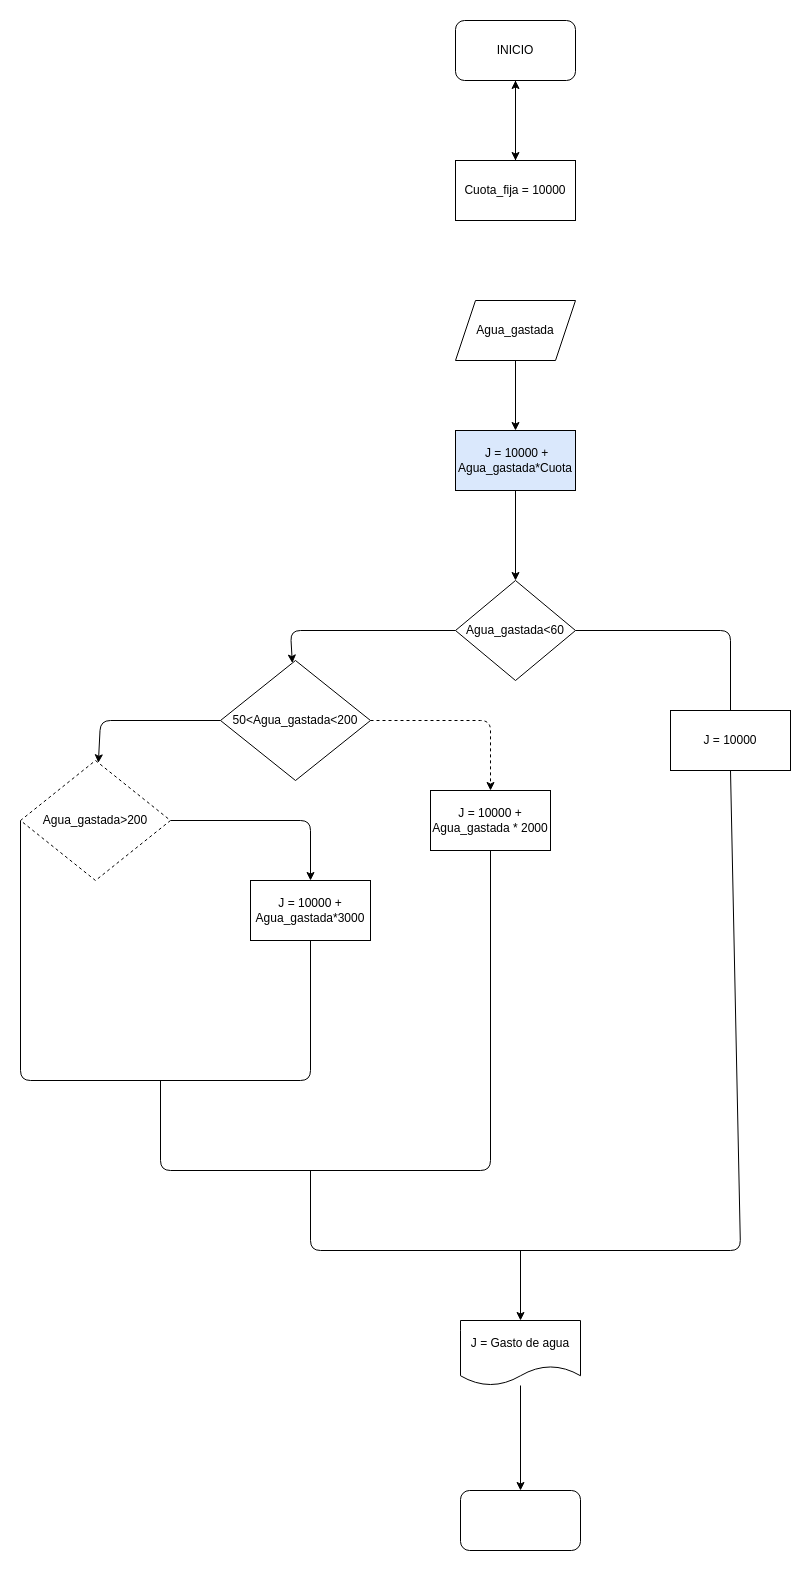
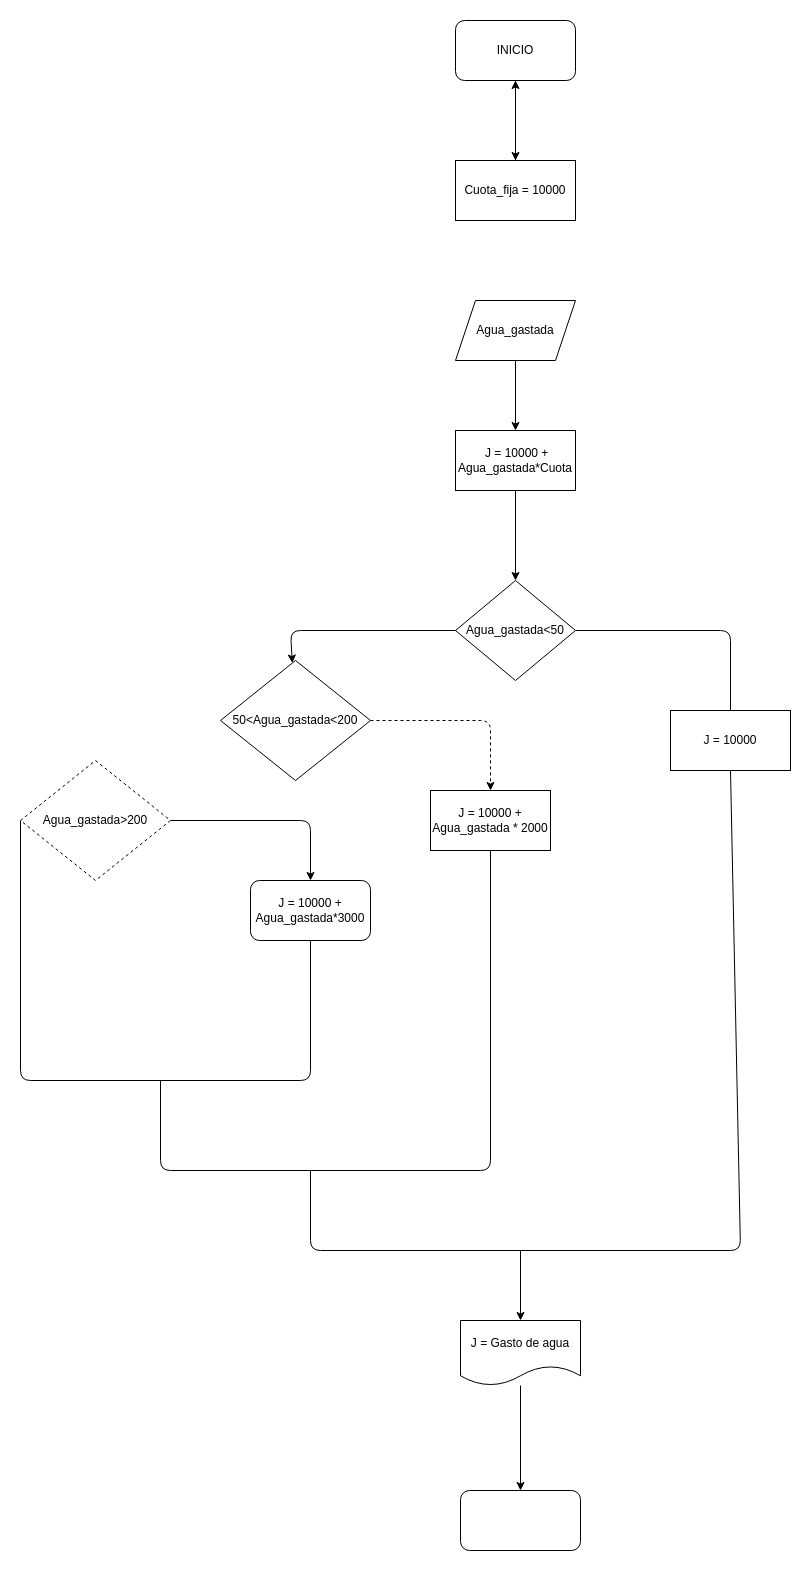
node "J = 10000 + Agua_gastada*Cuota": fillcolor #dae8fc -> #ffffff
node "Agua_gastada<60": label "Agua_gastada<60" -> "Agua_gastada<50"
edge "50<Agua_gastada<200" -> "Agua_gastada>200": removed
node "J = 10000 + Agua_gastada*3000": shape rectangle -> rounded rectangle
